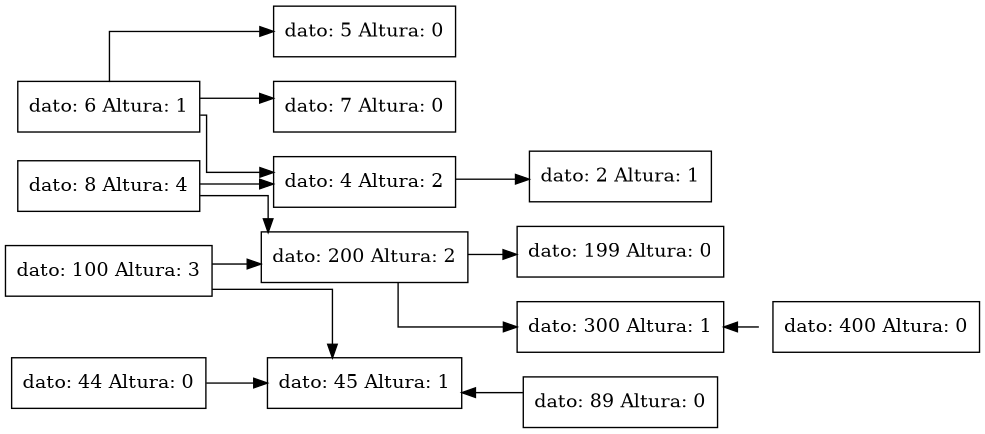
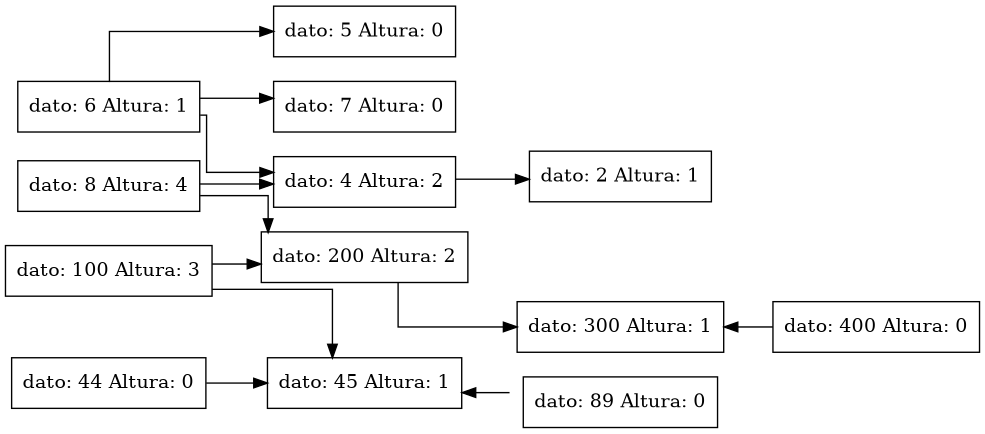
node "dato: 199 Altura: 0": removed
edge "dato: 300 Altura: 1" -> "dato: 400 Altura: 0": reversed
edge "dato: 89 Altura: 0" -> "dato: 45 Altura: 1": reversed
